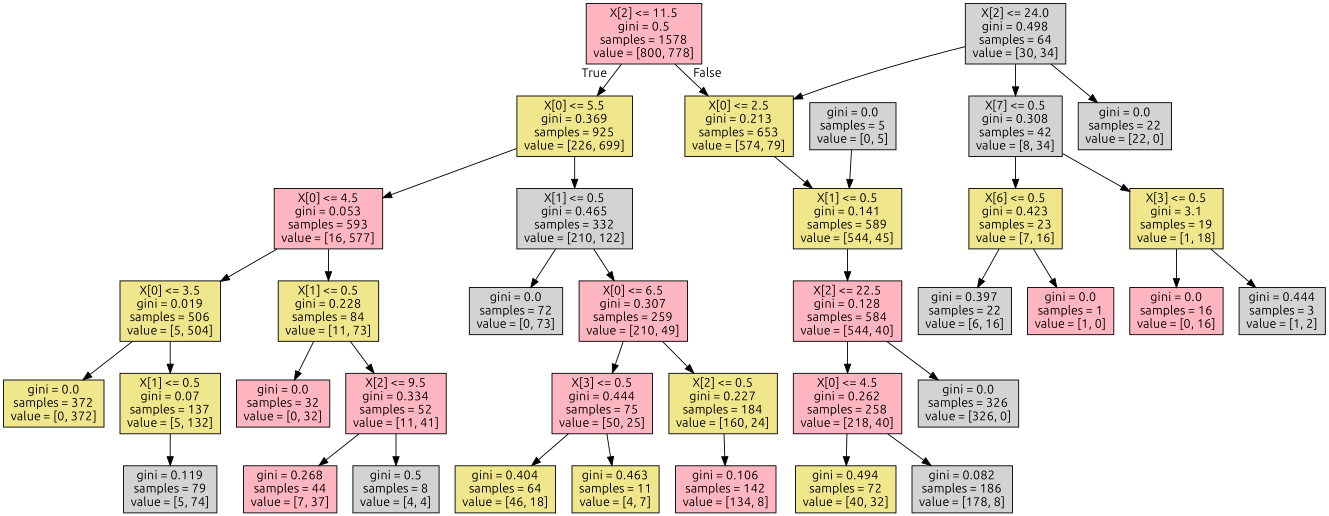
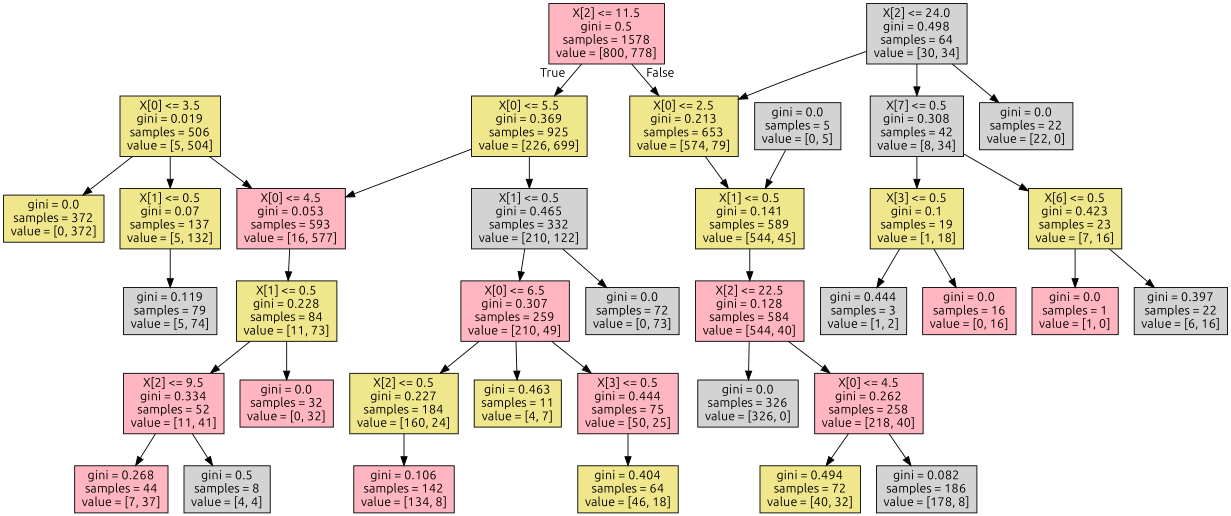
node "X[3] <= 0.5 gini = 3.1 samples = 19 value = [1, 18]": label "X[3] <= 0.5 gini = 3.1 samples = 19 value = [1, 18]" -> "X[3] <= 0.5 gini = 0.1 samples = 19 value = [1, 18]"
edge "X[0] <= 4.5 gini = 0.053 samples = 593 value = [16, 577]" -> "X[0] <= 3.5 gini = 0.019 samples = 506 value = [5, 504]": reversed
edge "X[3] <= 0.5 gini = 0.444 samples = 75 value = [50, 25]" -> "gini = 0.463 samples = 11 value = [4, 7]": now "X[0] <= 6.5 gini = 0.307 samples = 259 value = [210, 49]" -> "gini = 0.463 samples = 11 value = [4, 7]"
